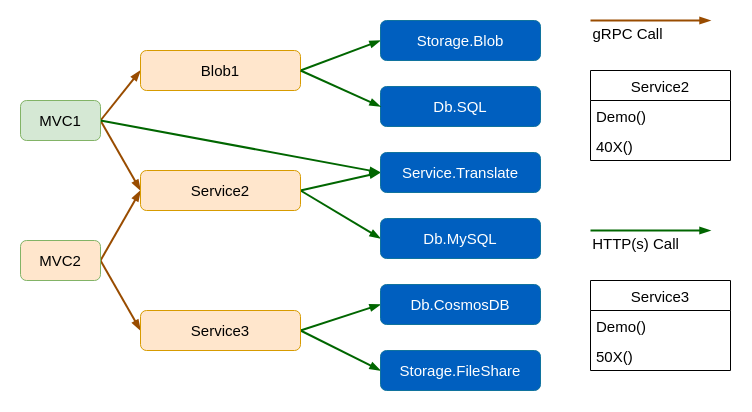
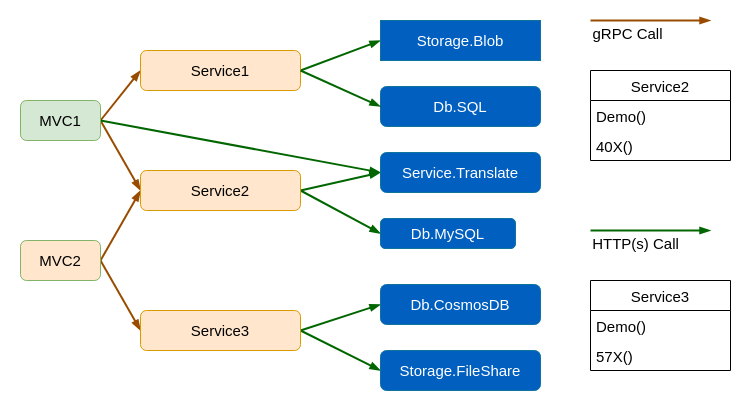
node "Storage.Blob": shape rounded rectangle -> rectangle
node "Blob1": label "Blob1" -> "Service1"
node "Db.MySQL": size 160x40 -> 135x30
node "50X()": label "50X()" -> "57X()"
